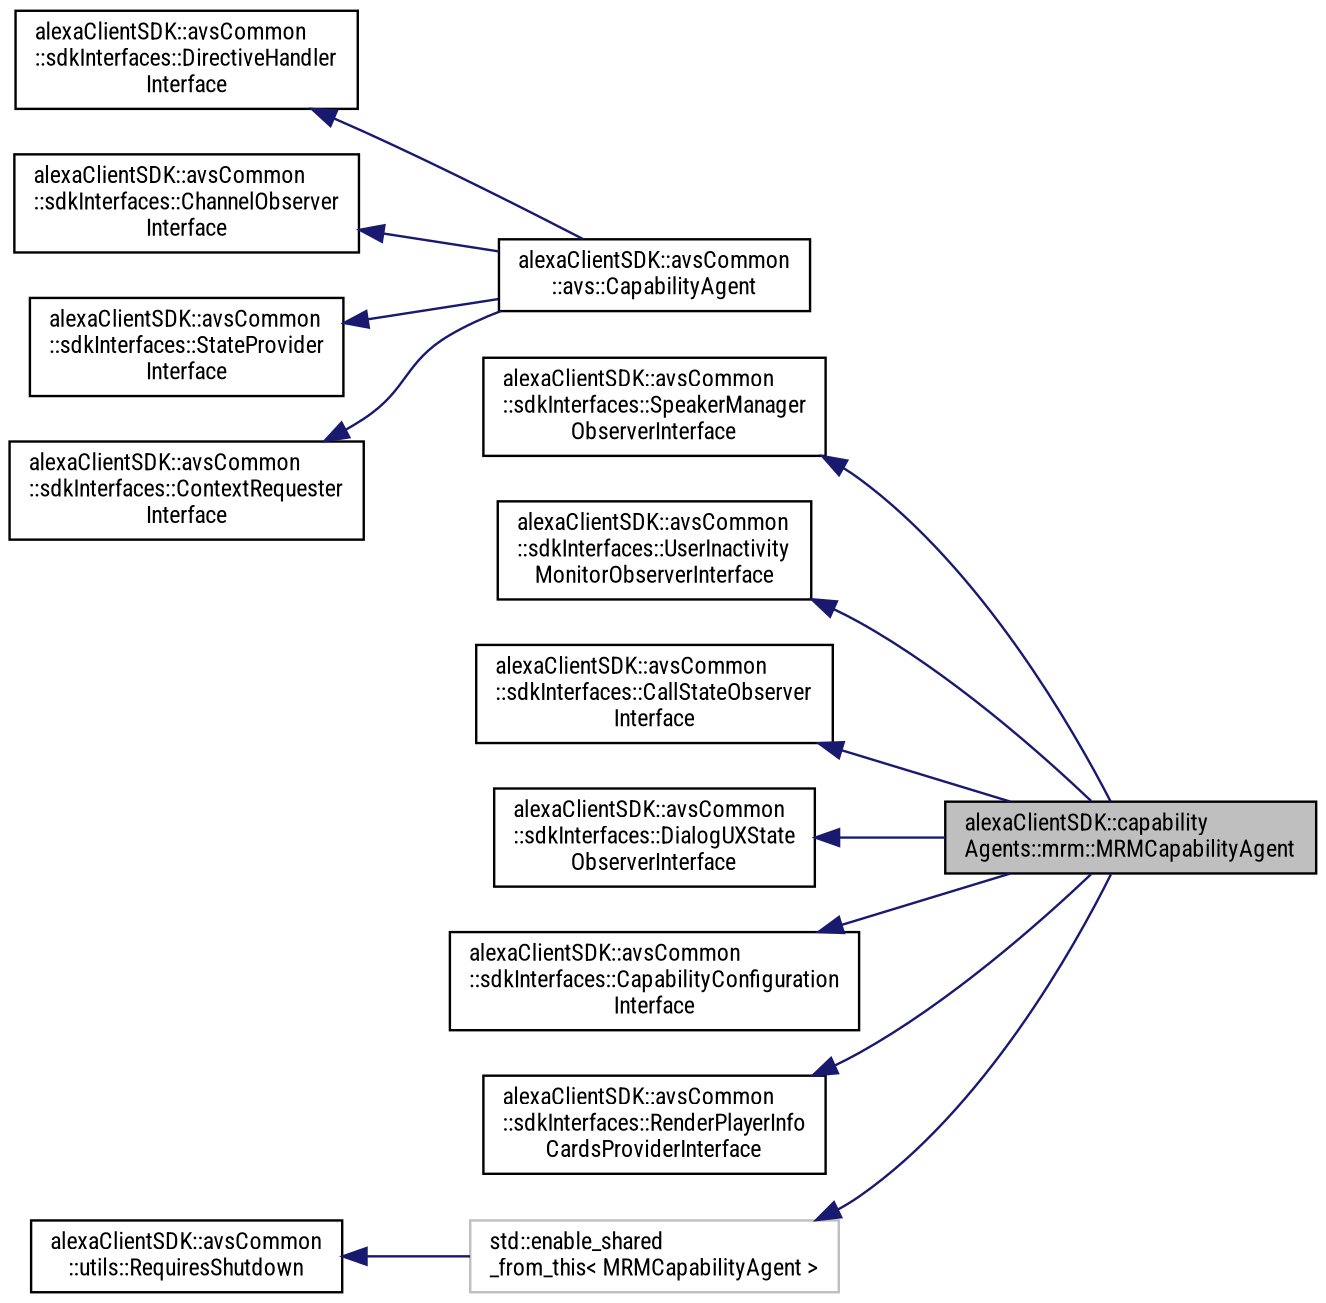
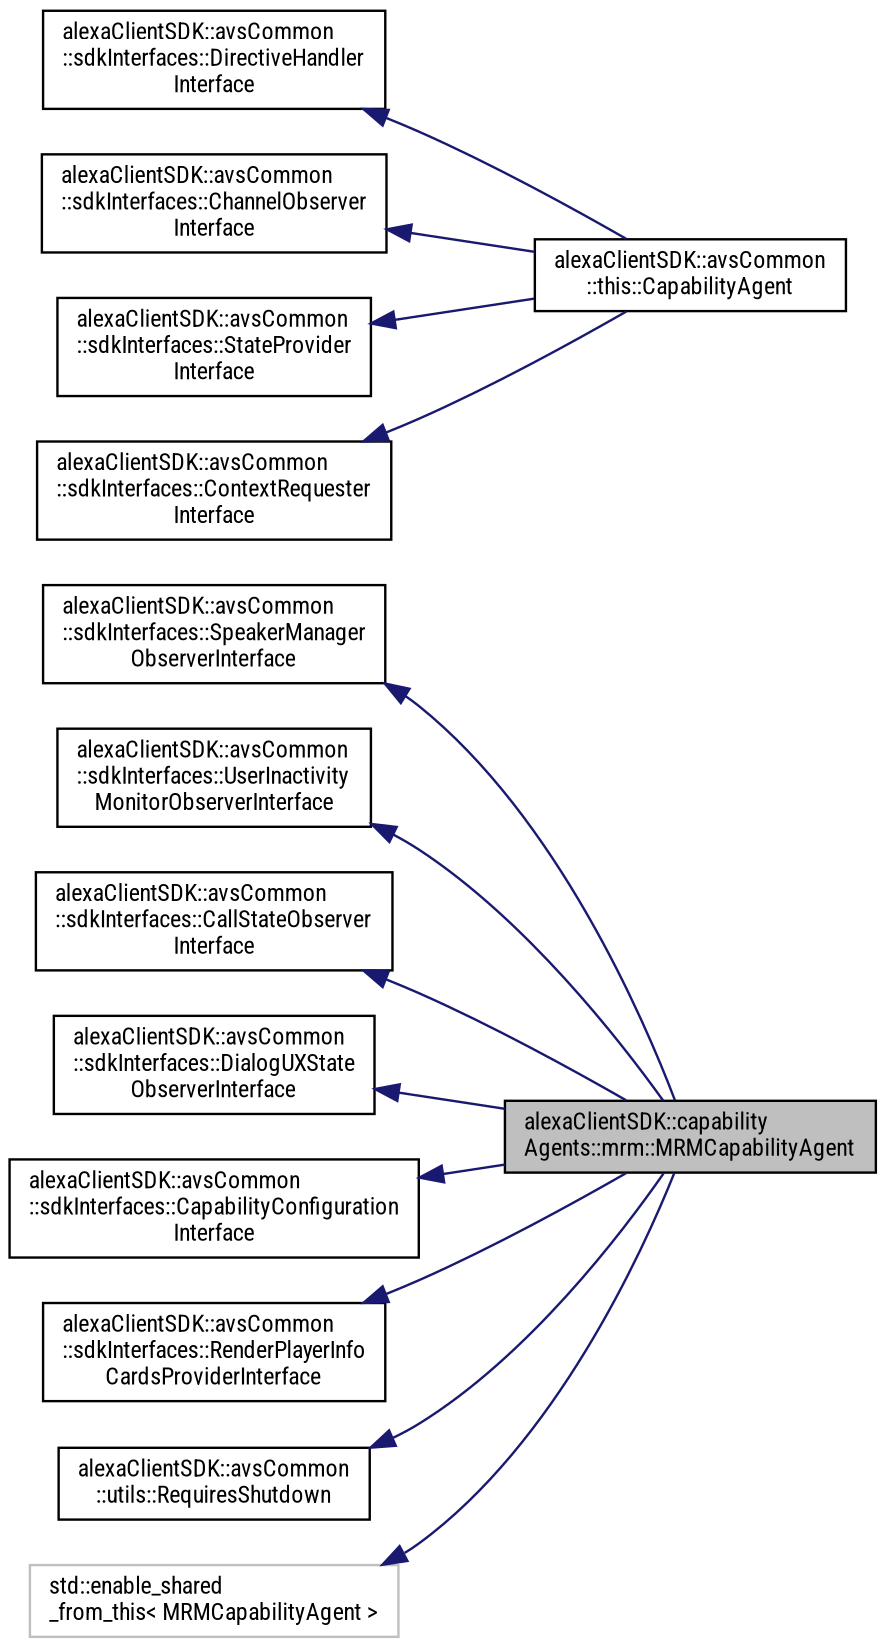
node "alexaClientSDK::avsCommon ::avs::CapabilityAgent": label "alexaClientSDK::avsCommon ::avs::CapabilityAgent" -> "alexaClientSDK::avsCommon ::this::CapabilityAgent"
edge "std::enable_shared _from_this< MRMCapabilityAgent >" -> "alexaClientSDK::avsCommon ::utils::RequiresShutdown": now "alexaClientSDK::capability Agents::mrm::MRMCapabilityAgent" -> "alexaClientSDK::avsCommon ::utils::RequiresShutdown"
